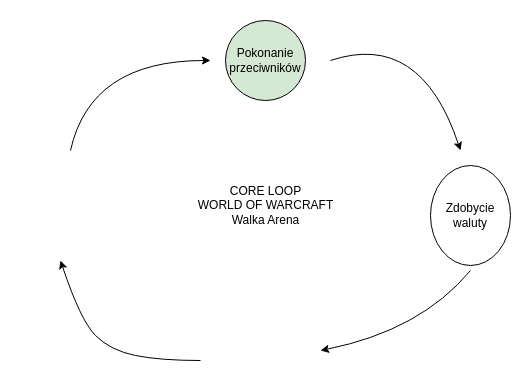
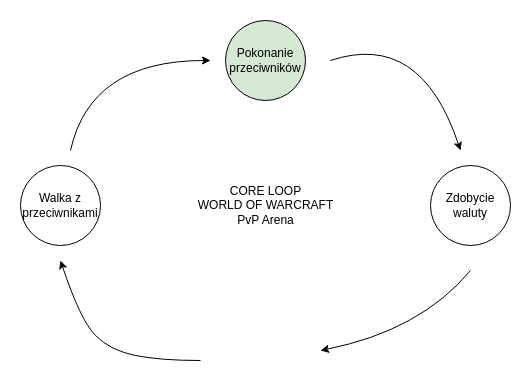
node "Walka z przeciwnikami": added
node "CORE LOOP WORLD OF WARCRAFT Walka Arena": label "CORE LOOP WORLD OF WARCRAFT Walka Arena" -> "CORE LOOP WORLD OF WARCRAFT PvP Arena"
node "Zdobycie waluty": size 80x100 -> 80x80
